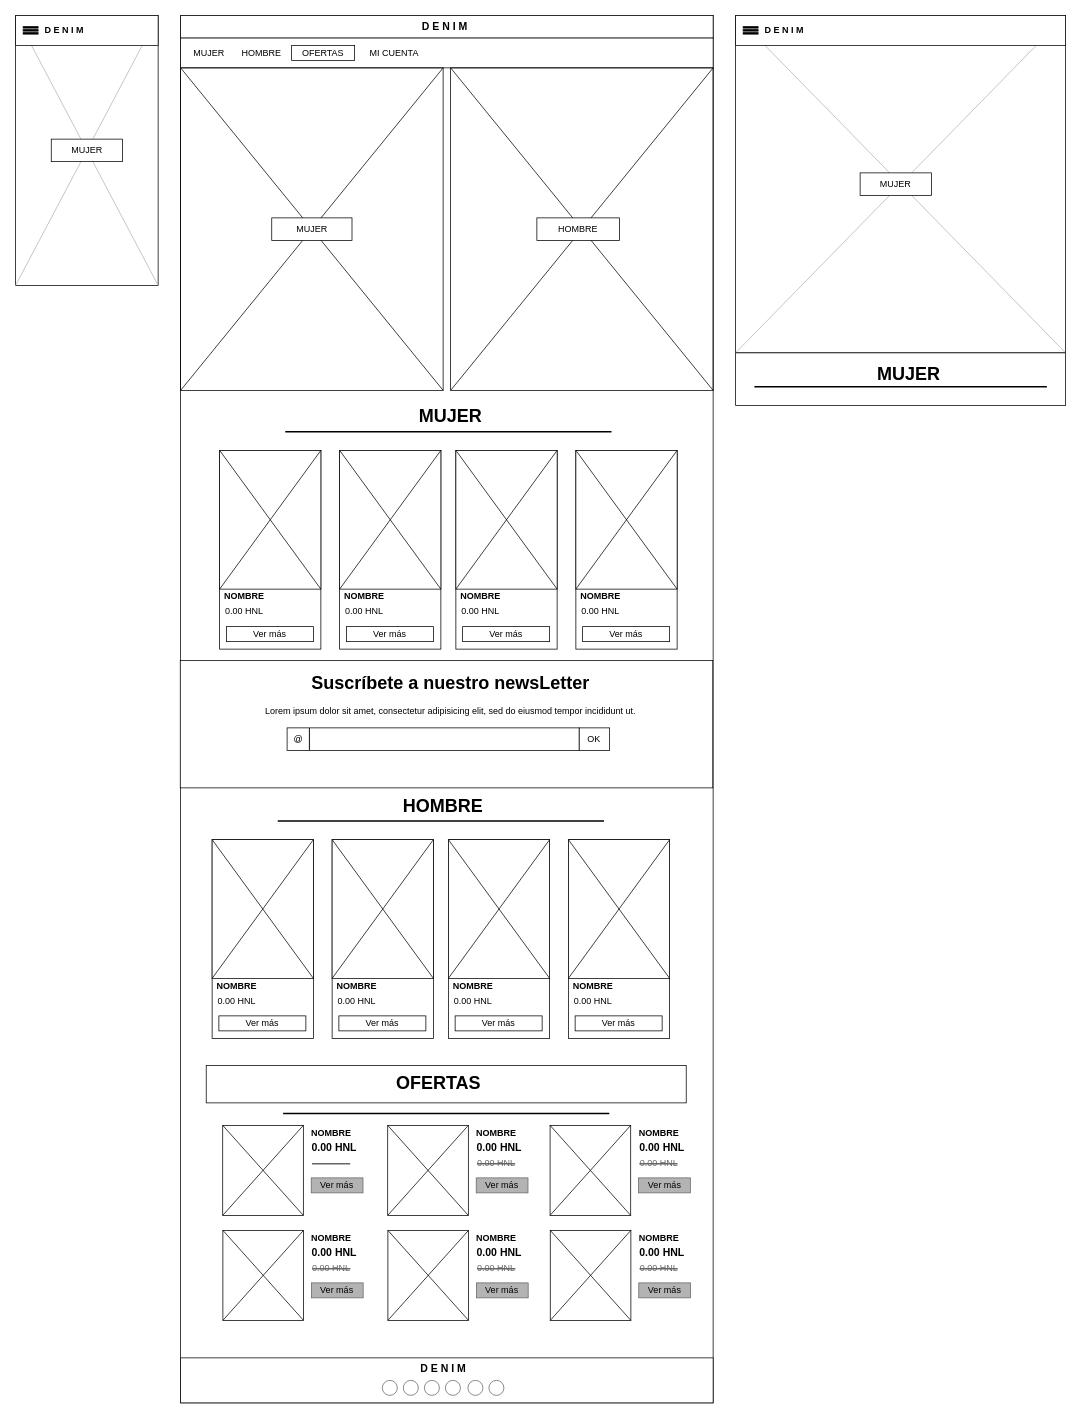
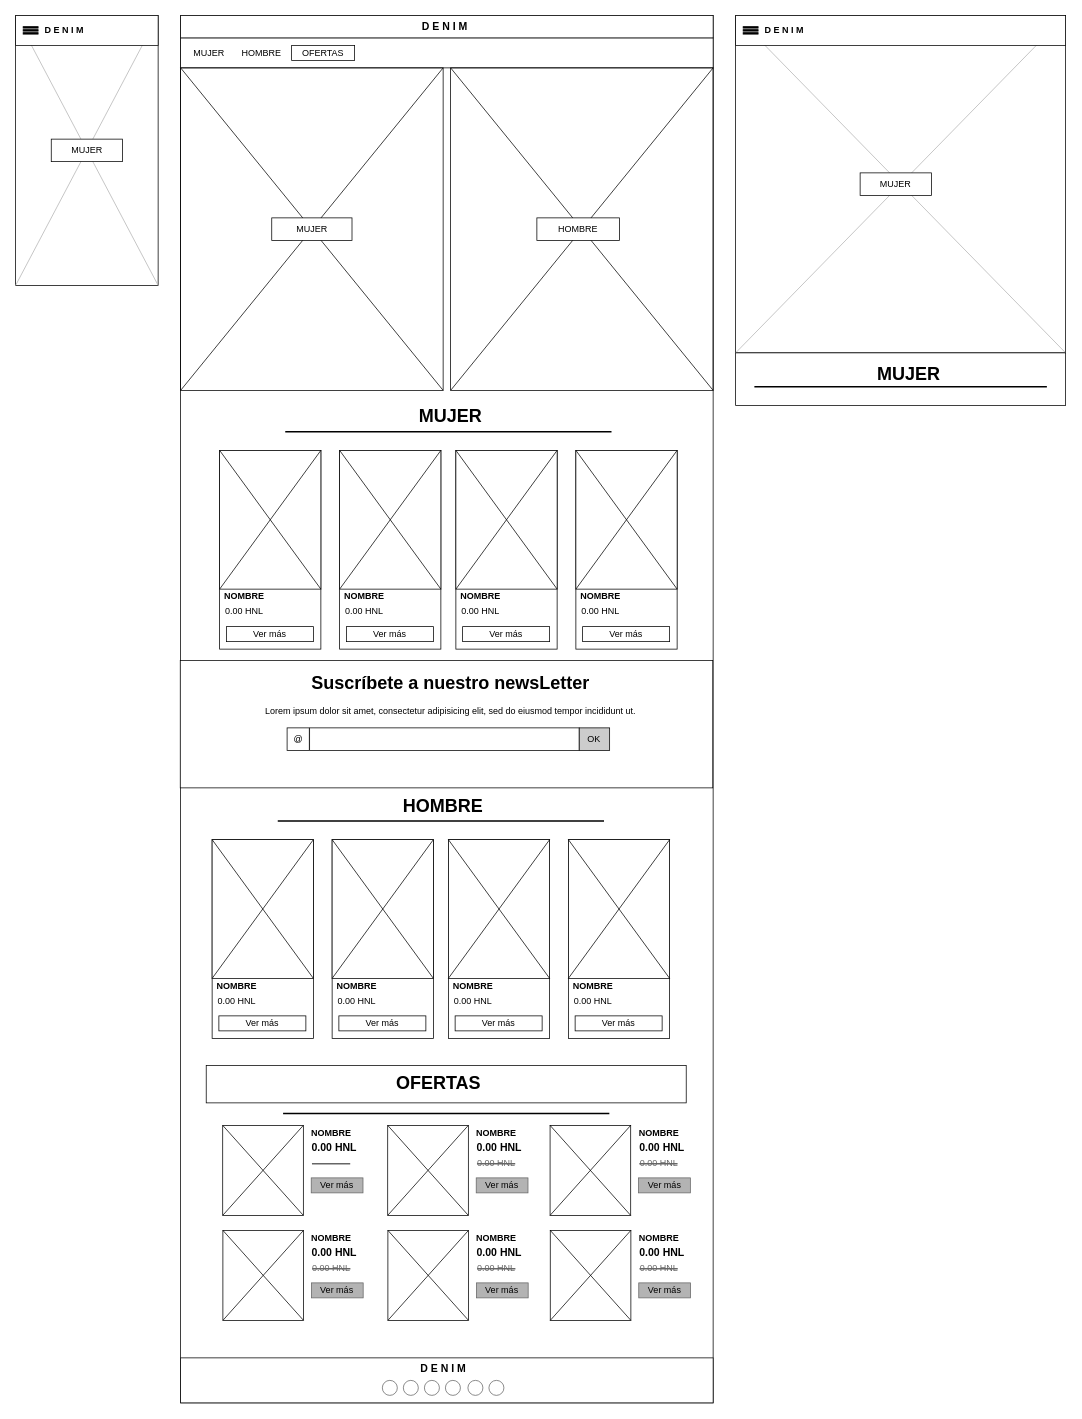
node "MI CUENTA": removed
node "OK": fillcolor #ffffff -> #cccccc
